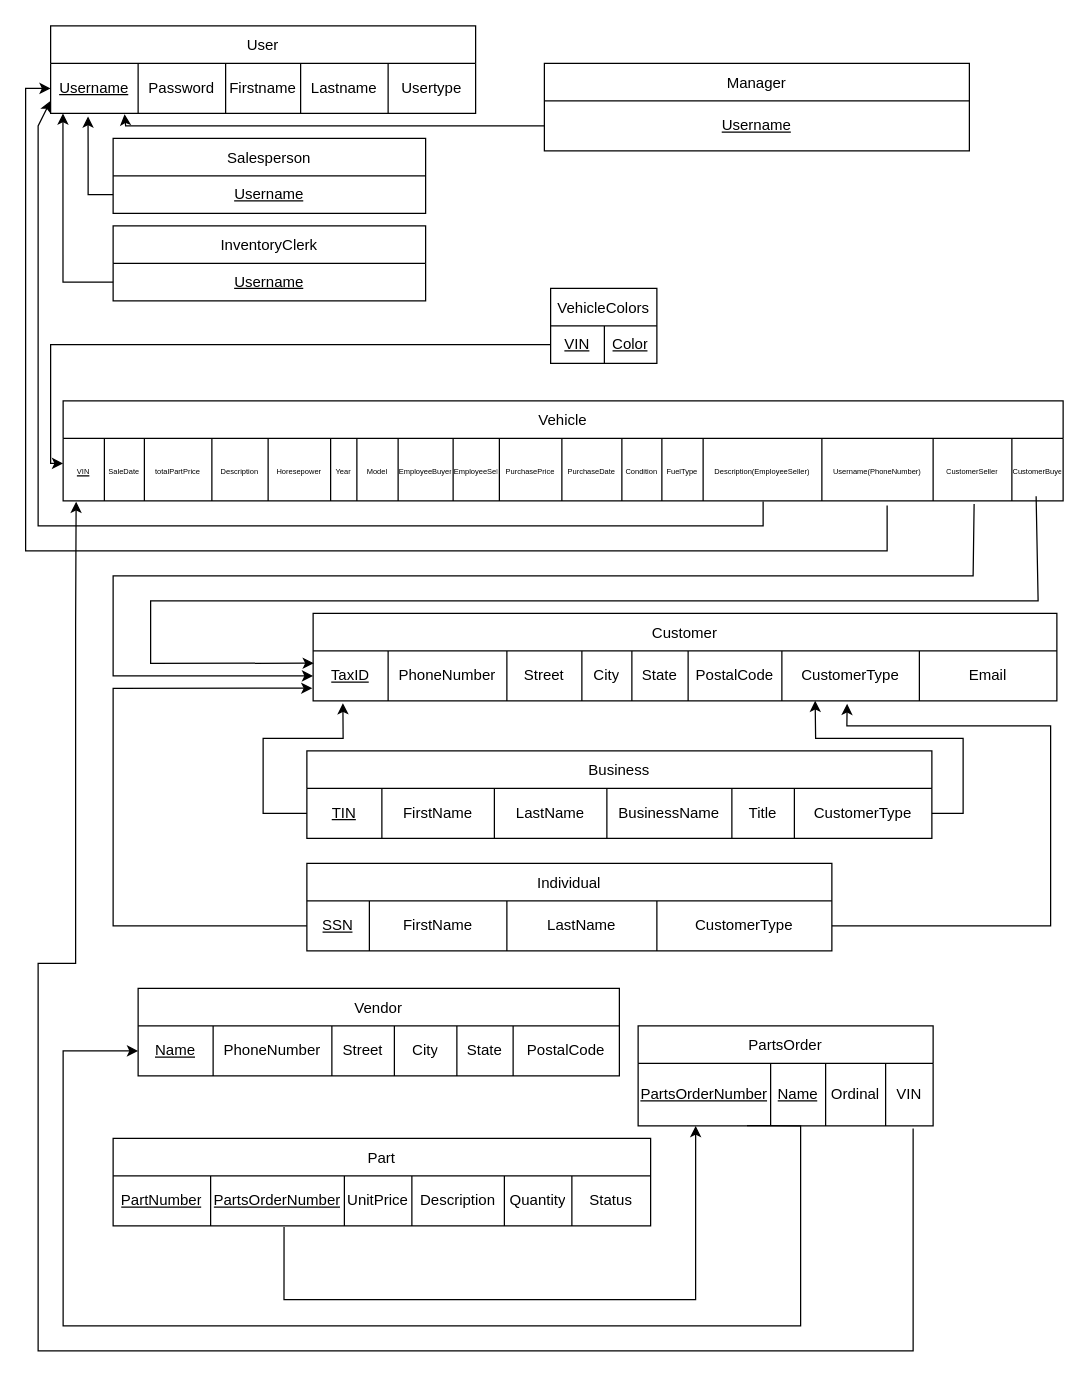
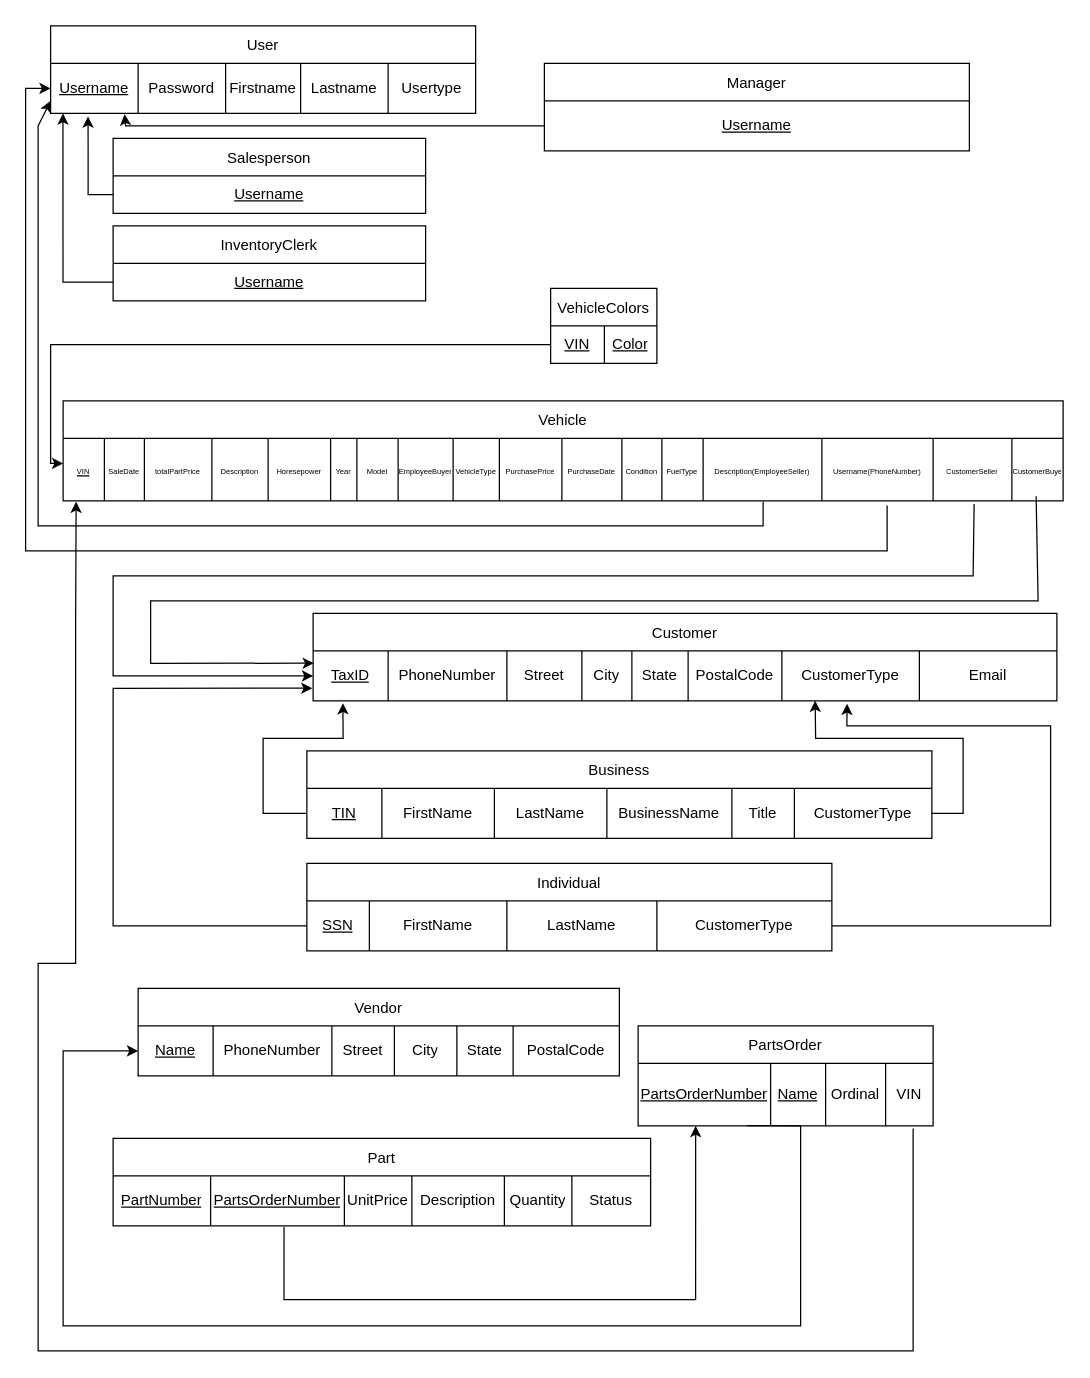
node "EmployeeSeller": label "EmployeeSeller" -> "VehicleType"
